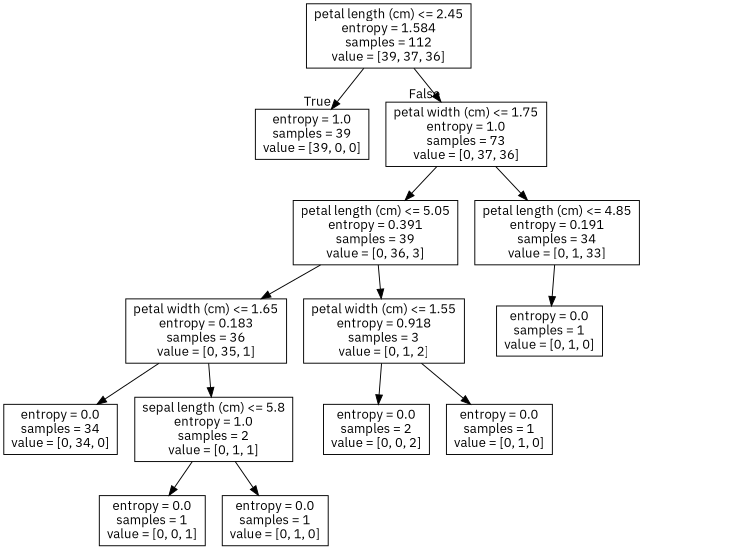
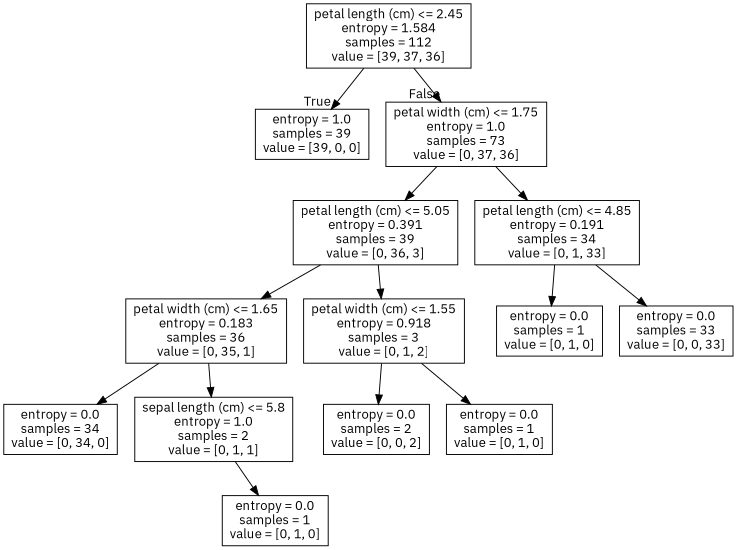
node "entropy = 0.0 samples = 33 value = [0, 0, 33]": added
node "entropy = 0.0 samples = 1 value = [0, 0, 1]": removed
